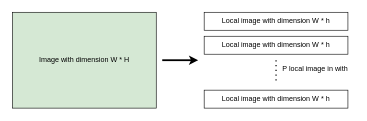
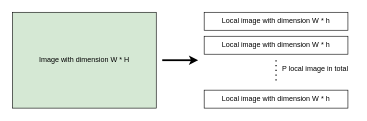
node "P local image in with": label "P local image in with" -> "P local image in total"
